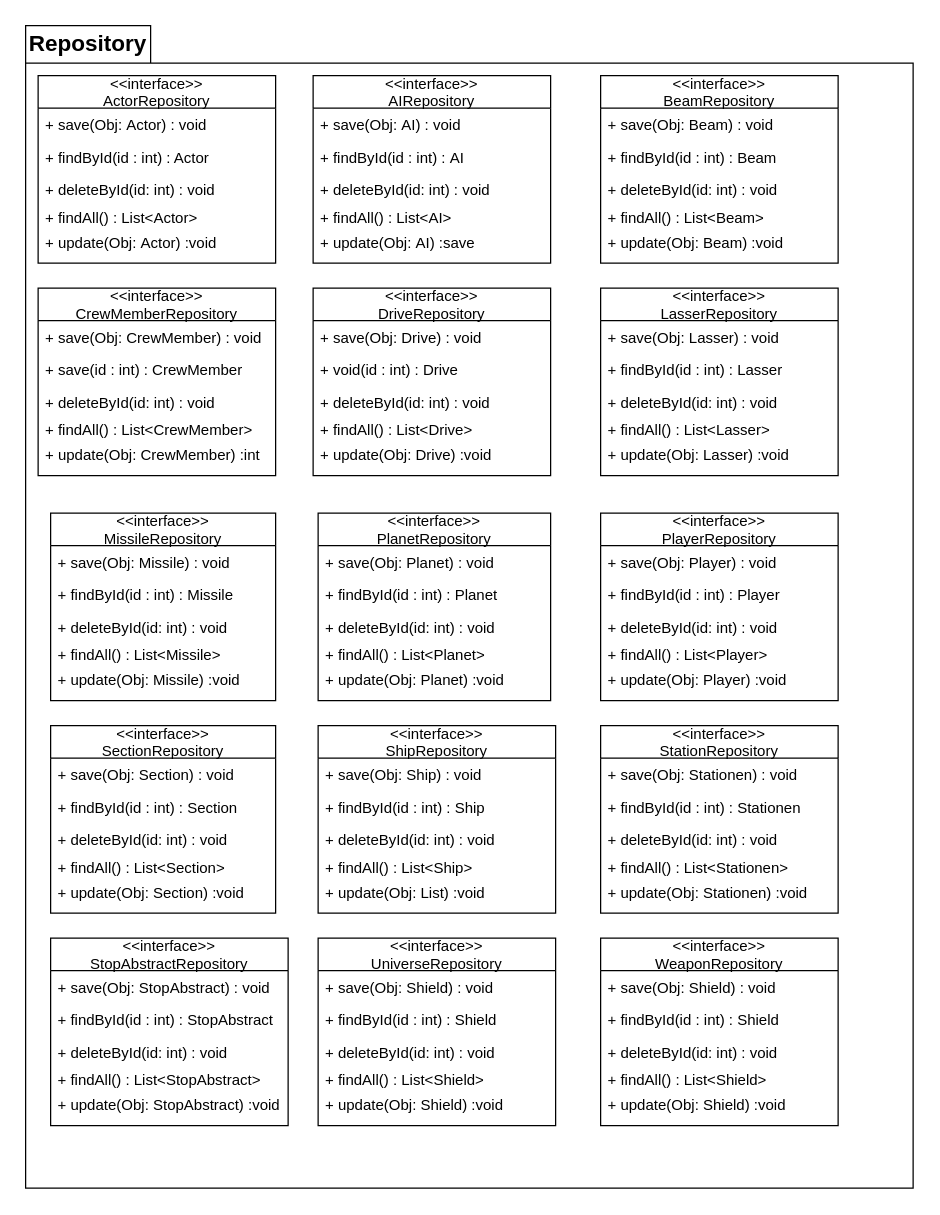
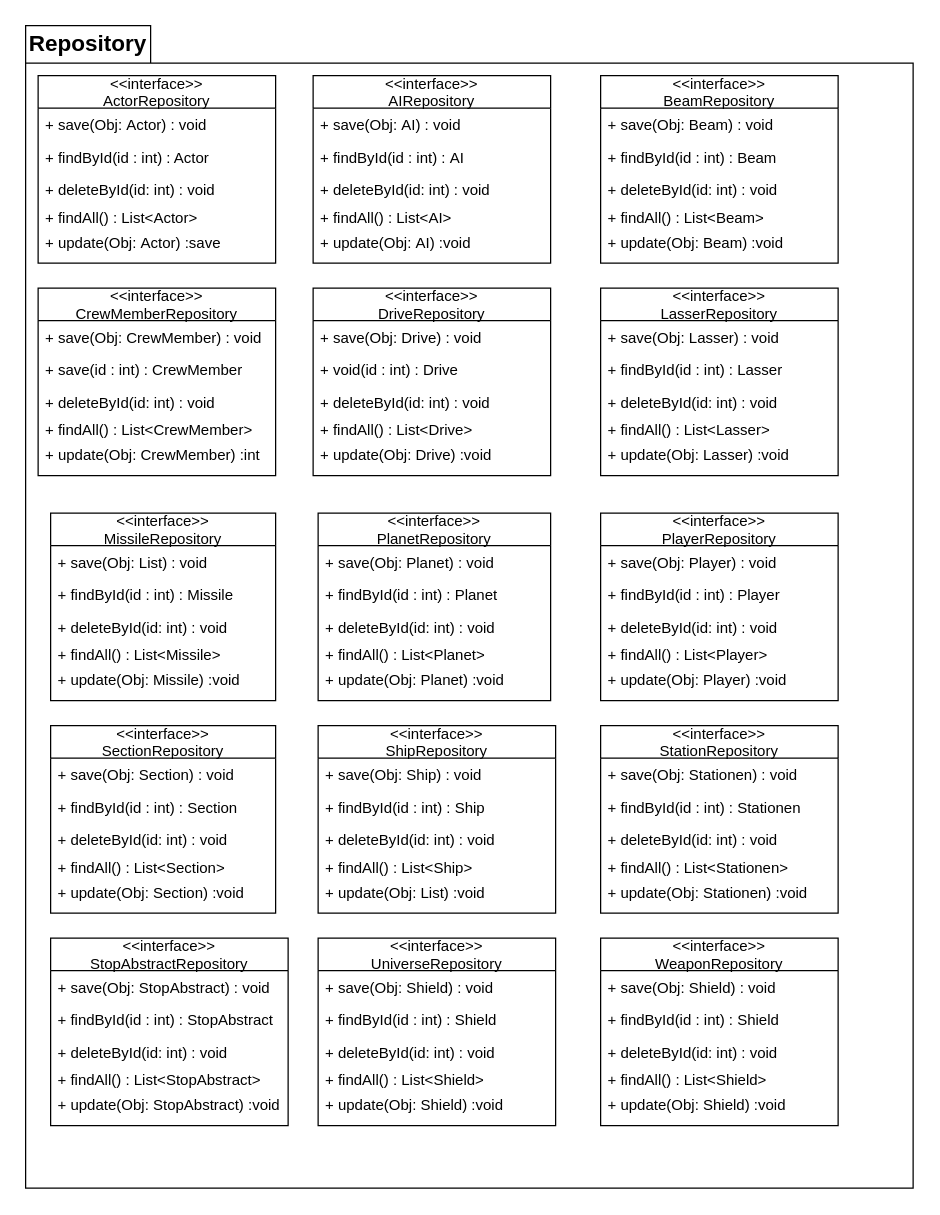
node "+ update(Obj: Actor) :void": label "+ update(Obj: Actor) :void" -> "+ update(Obj: Actor) :save"
node "+ update(Obj: AI) :save": label "+ update(Obj: AI) :save" -> "+ update(Obj: AI) :void"
node "+ save(Obj: Missile) : void": label "+ save(Obj: Missile) : void" -> "+ save(Obj: List) : void"
